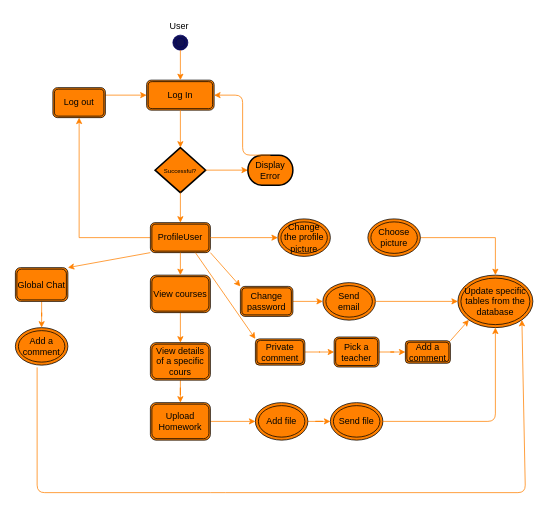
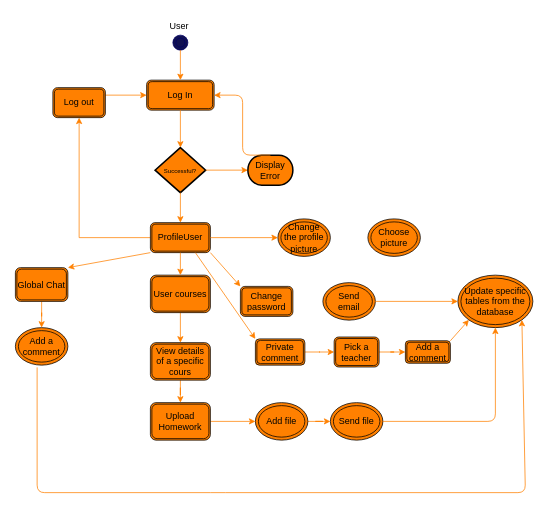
edge "Choose picture" -> "Update specific tables from the database": removed
node "View courses": label "View courses" -> "User courses"
edge "Change password" -> "Send email": removed
